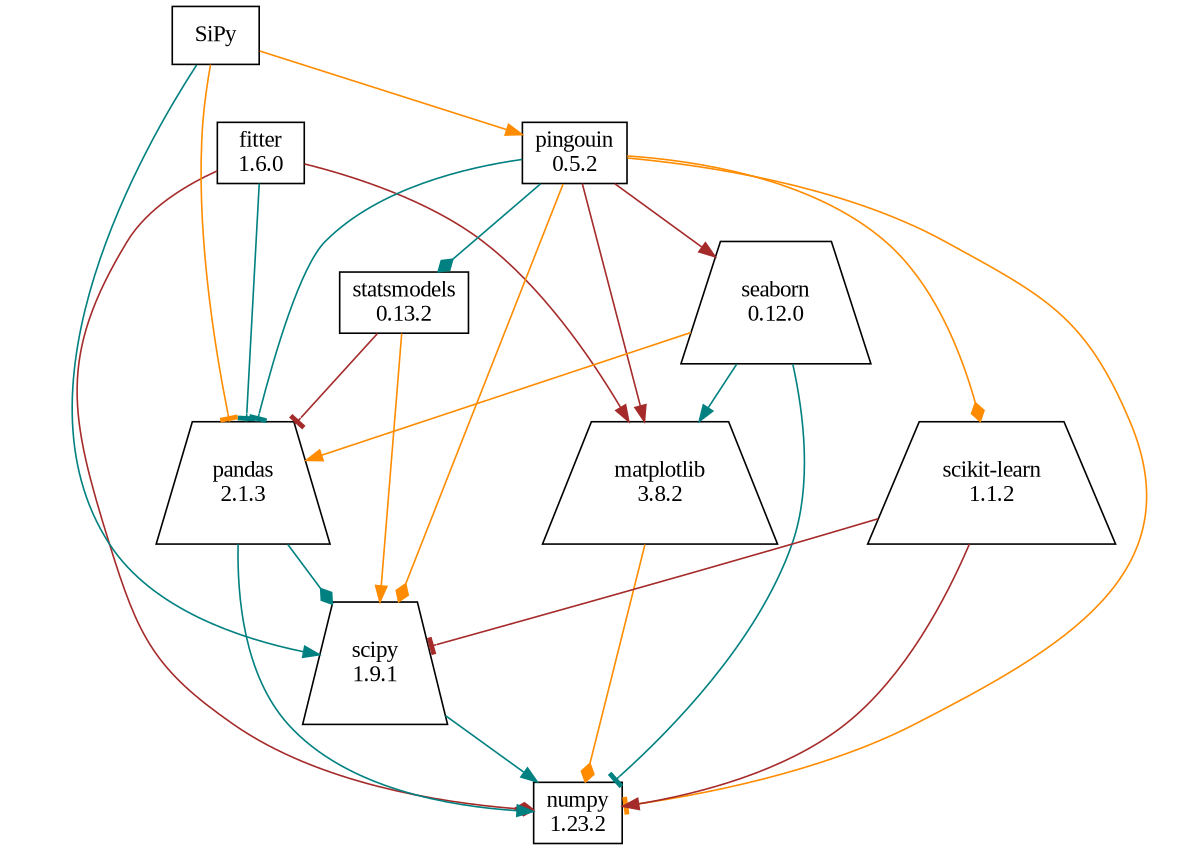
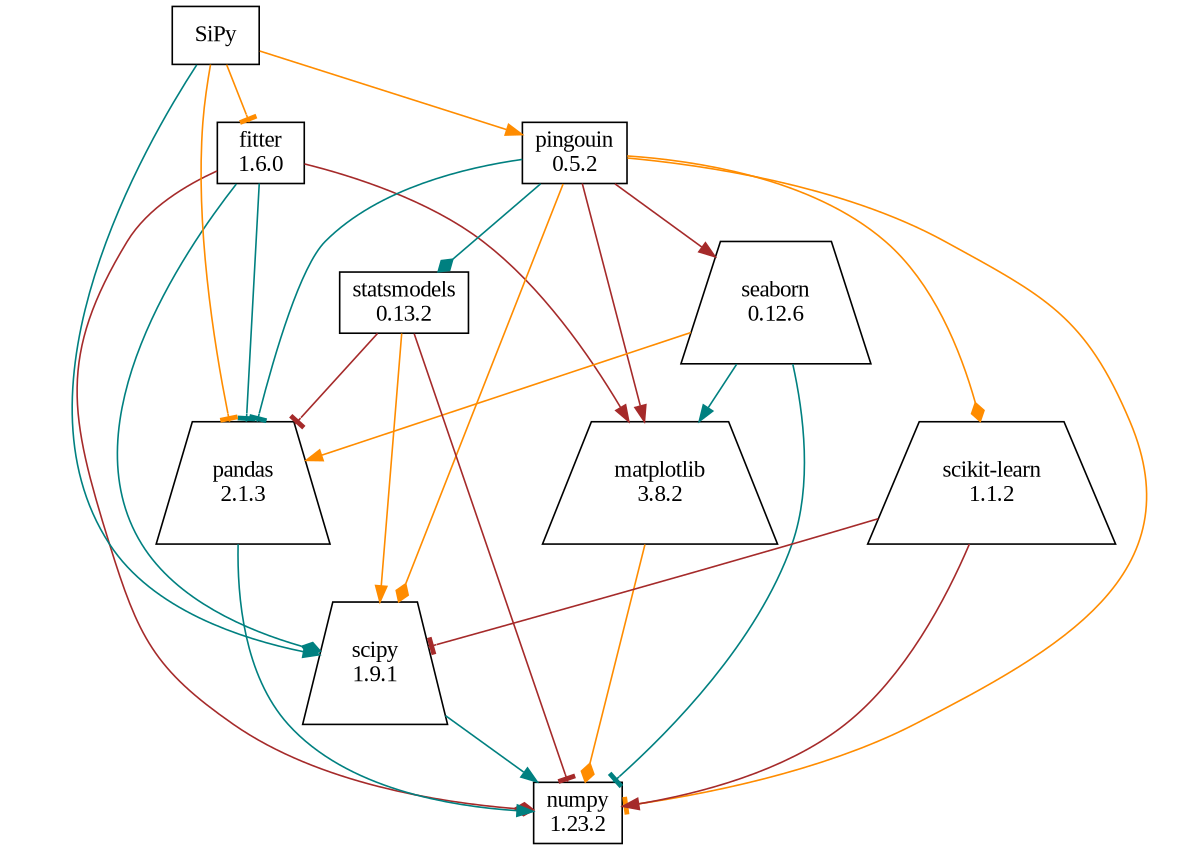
edge "SiPy" -> "fitter 1.6.0": added
node "seaborn 0.12.0": label "seaborn 0.12.0" -> "seaborn 0.12.6"
edge "statsmodels 0.13.2" -> "numpy 1.23.2": added
edge "pandas 2.1.3" -> "scipy 1.9.1": now "fitter 1.6.0" -> "scipy 1.9.1"
